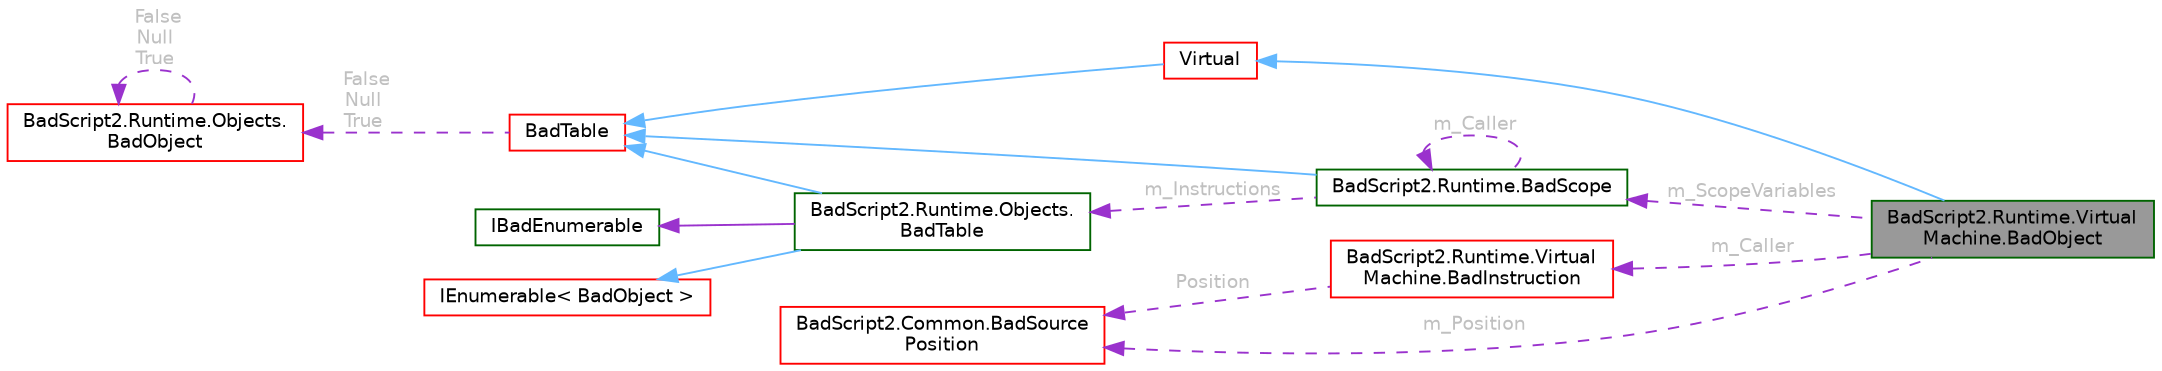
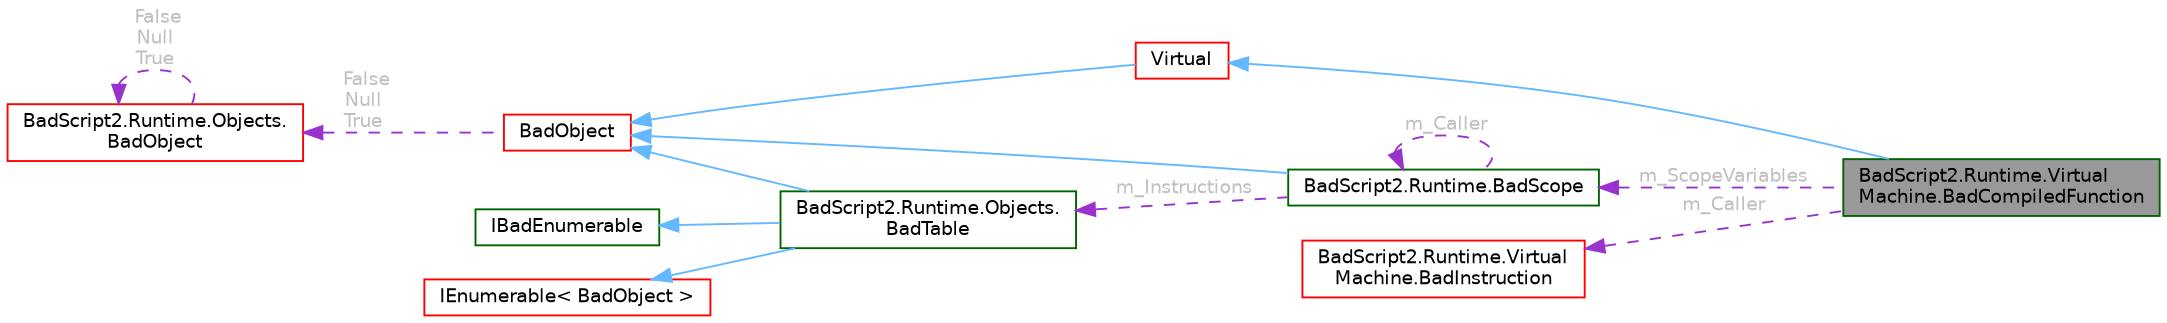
node "BadTable": label "BadTable" -> "BadObject"
edge "BadScript2.Runtime.Objects. BadTable" -> "IBadEnumerable": color darkorchid3 -> steelblue1
node "BadScript2.Runtime.Virtual Machine.BadObject": label "BadScript2.Runtime.Virtual Machine.BadObject" -> "BadScript2.Runtime.Virtual Machine.BadCompiledFunction"
node "BadScript2.Common.BadSource Position": removed
